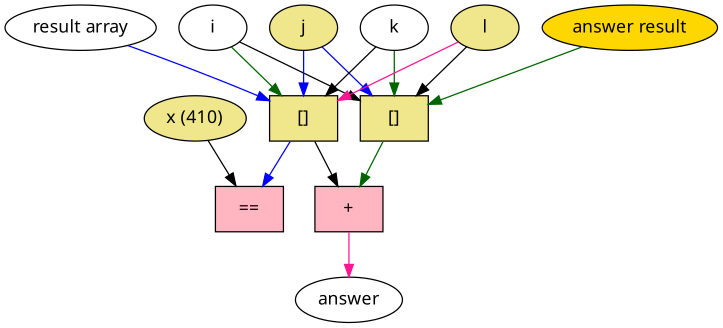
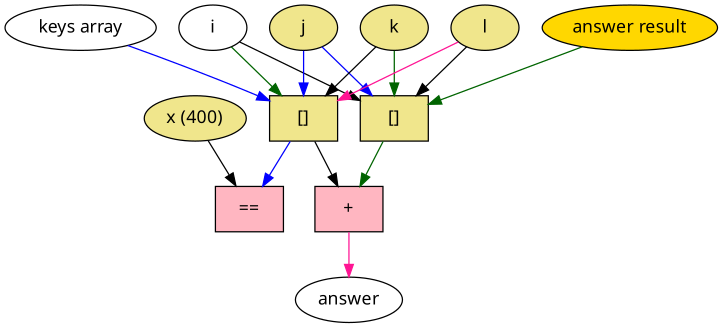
node "result array": label "result array" -> "keys array"
node "k": fillcolor white -> khaki
node "x (410)": label "x (410)" -> "x (400)"
